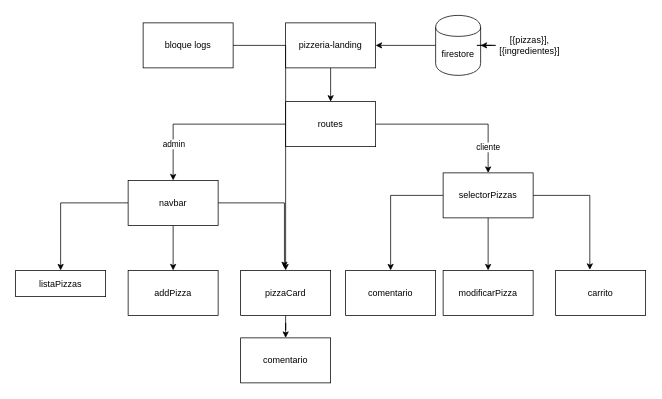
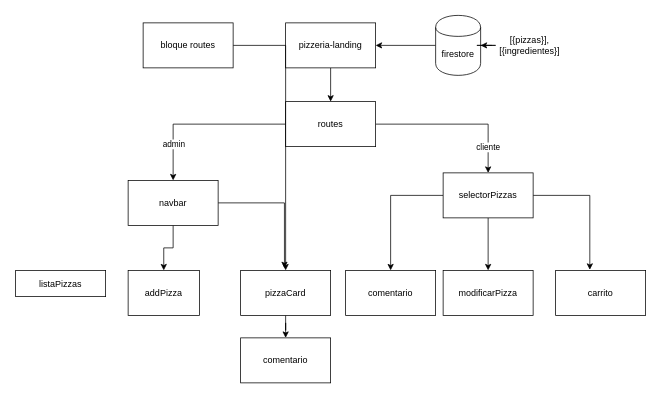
node "bloque logs": label "bloque logs" -> "bloque routes"
edge "navbar" -> "listaPizzas": removed
node "addPizza": size 90x45 -> 71x45
